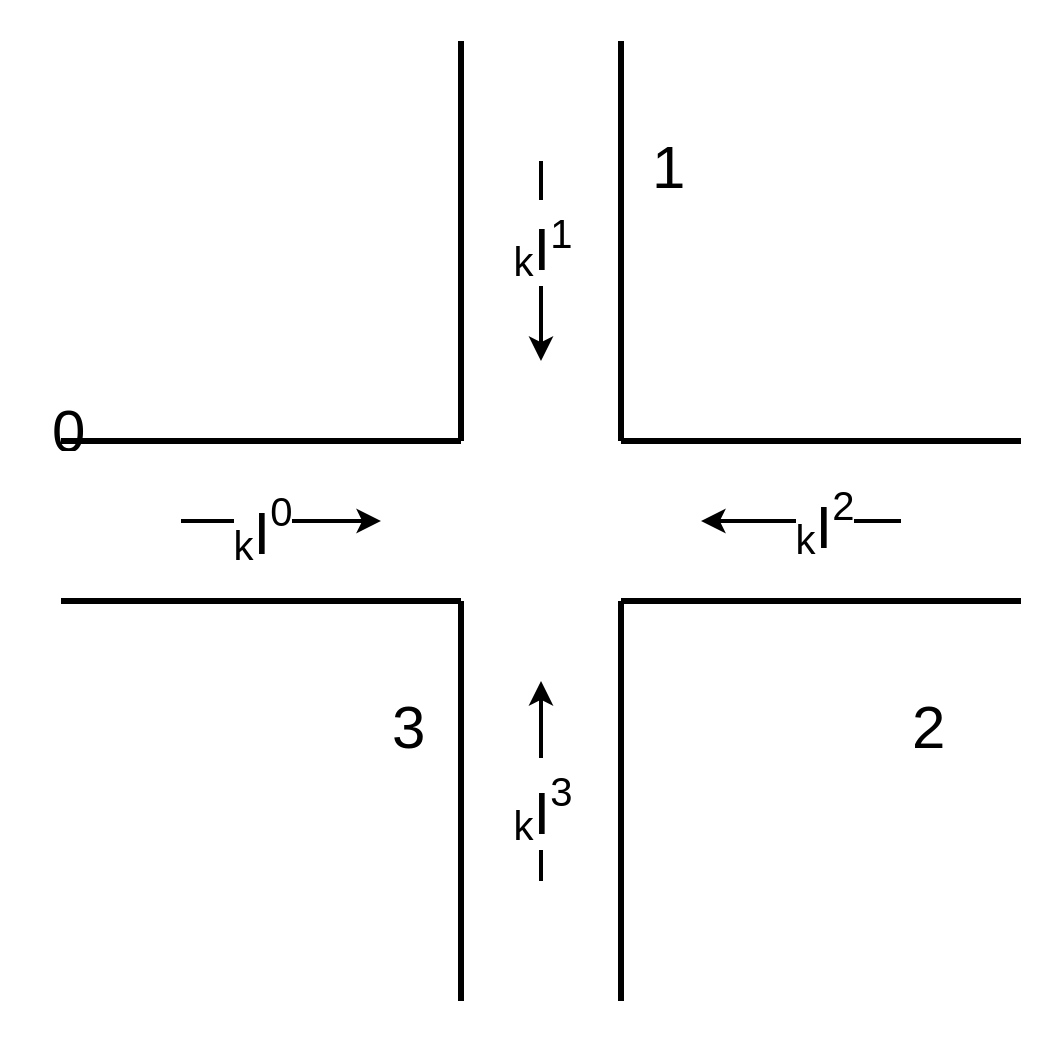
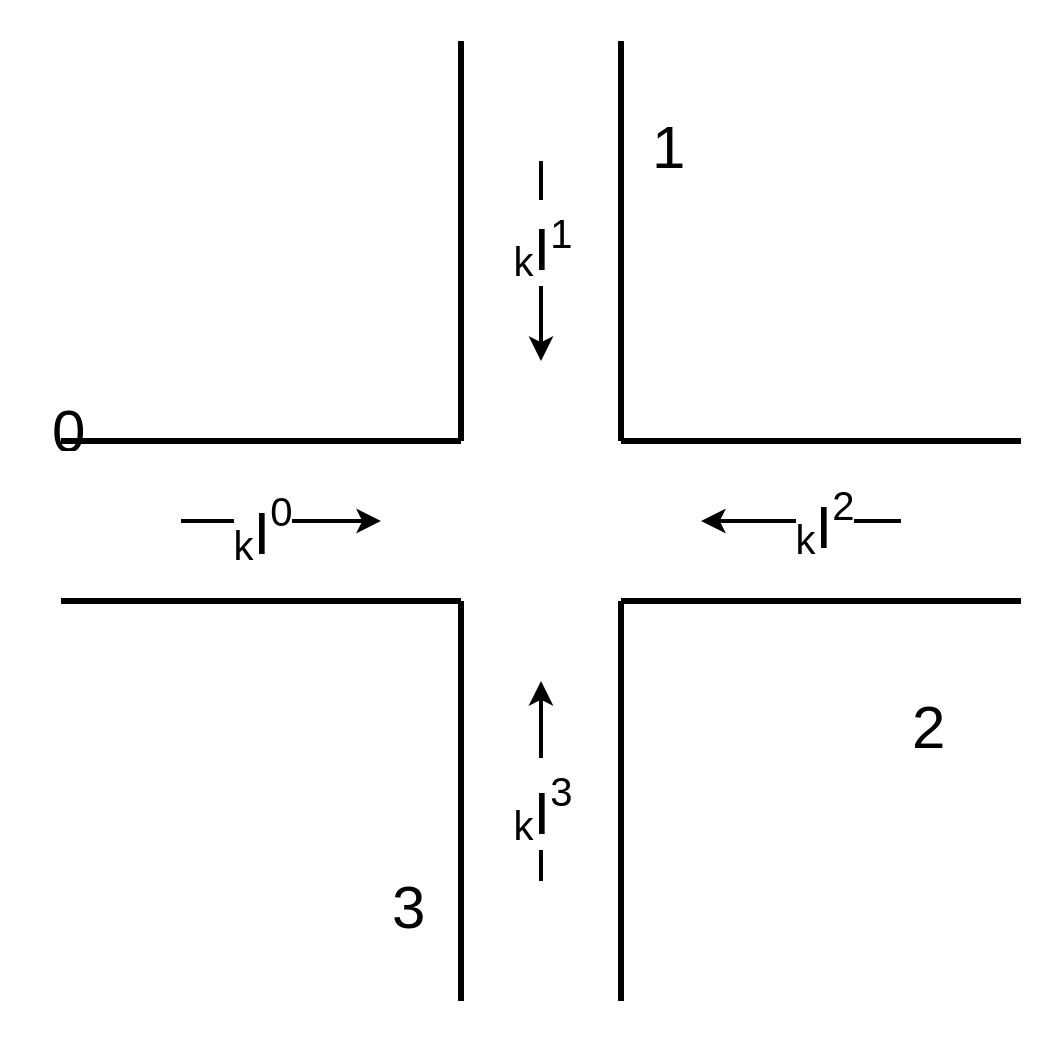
node "1": moved (671, 161) -> (671, 141)
node "3": moved (411, 721) -> (411, 901)
